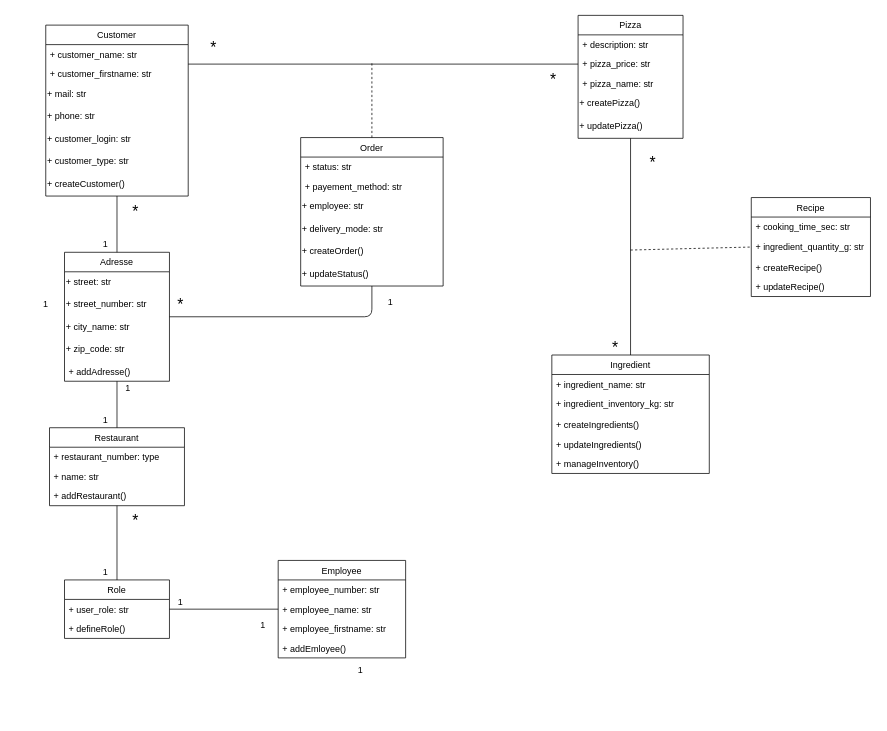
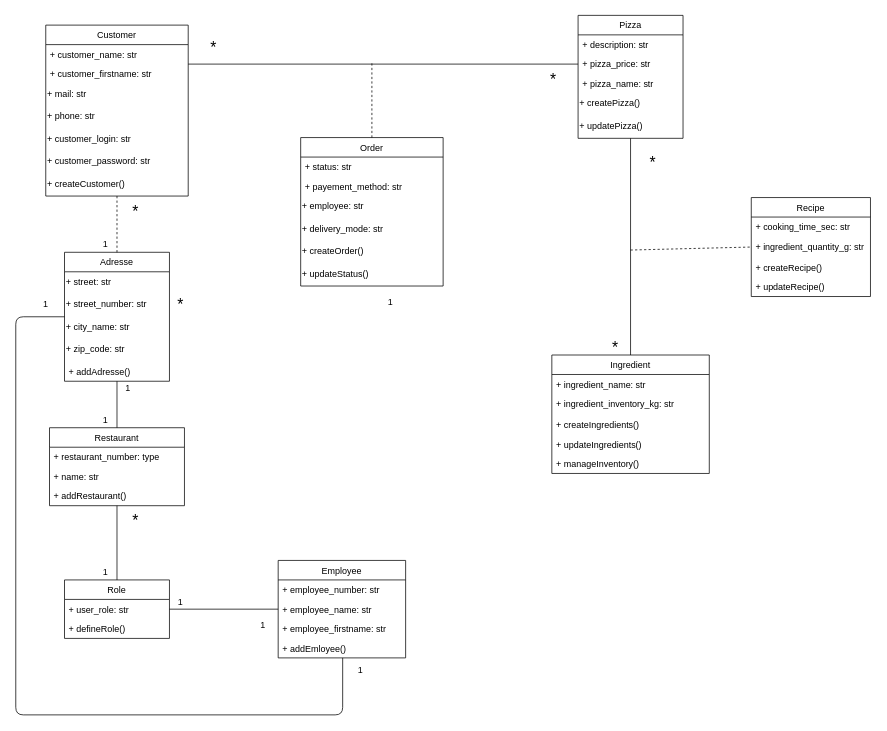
node "+ customer_type: str": label "+ customer_type: str" -> "+ customer_password: str"
edge "+ createCustomer()" -- "Adresse": style solid -> dashed
edge "+ updateStatus()" -- "+ city_name: str": removed
edge "Adresse" -- "+ addEmloyee()": added
